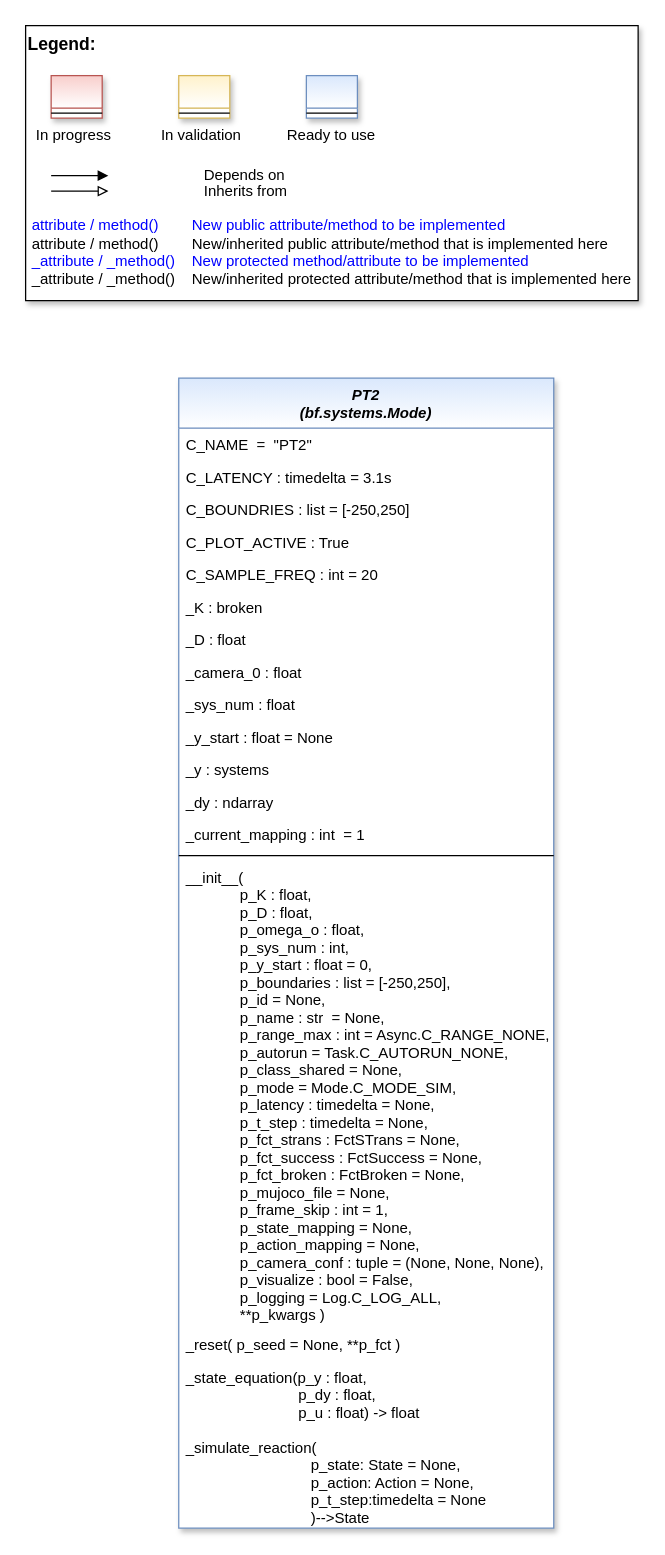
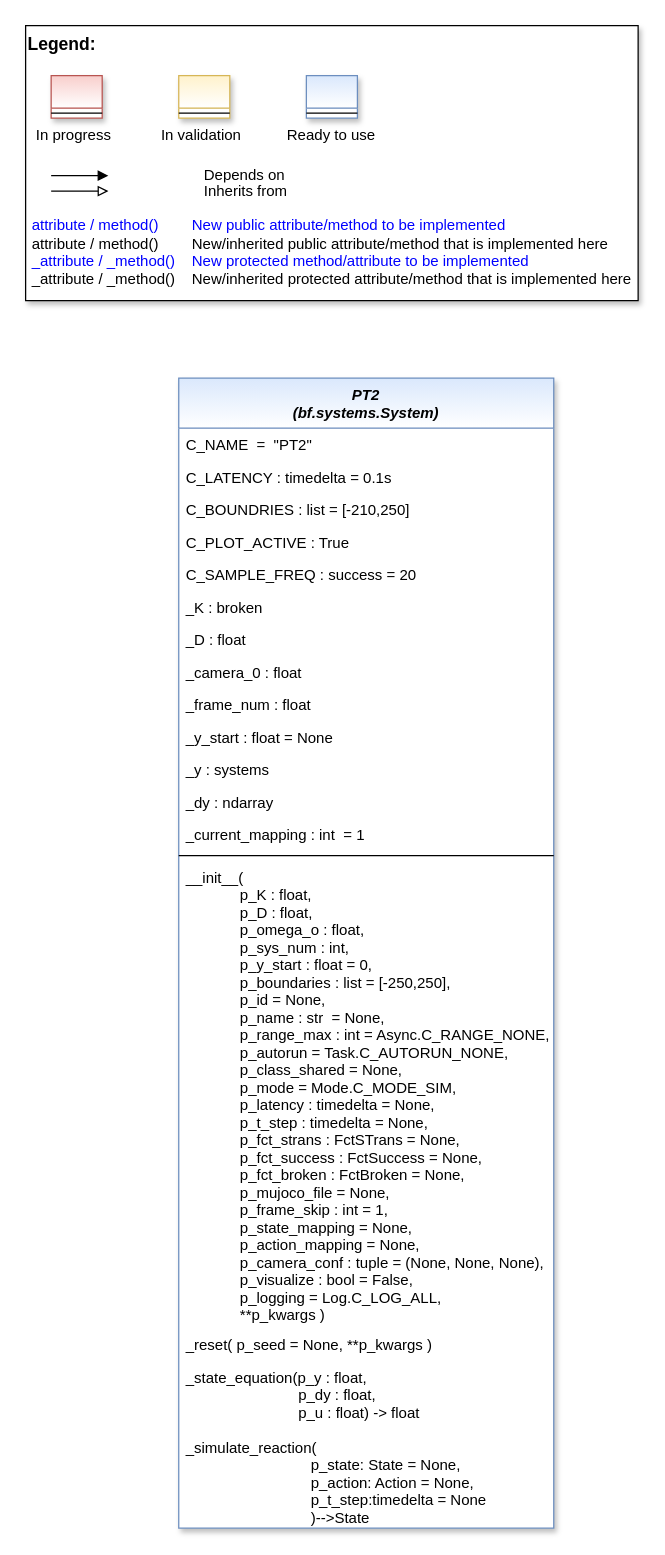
node "PT2 (bf.systems.Mode)": label "PT2 (bf.systems.Mode)" -> "PT2 (bf.systems.System)"
node "C_LATENCY : timedelta = 3.1s": label "C_LATENCY : timedelta = 3.1s" -> "C_LATENCY : timedelta = 0.1s"
node "C_BOUNDRIES : list = [-250,250]": label "C_BOUNDRIES : list = [-250,250]" -> "C_BOUNDRIES : list = [-210,250]"
node "C_SAMPLE_FREQ : int = 20": label "C_SAMPLE_FREQ : int = 20" -> "C_SAMPLE_FREQ : success = 20"
node "_sys_num : float": label "_sys_num : float" -> "_frame_num : float"
node "_reset( p_seed = None, **p_fct )": label "_reset( p_seed = None, **p_fct )" -> "_reset( p_seed = None, **p_kwargs )"
